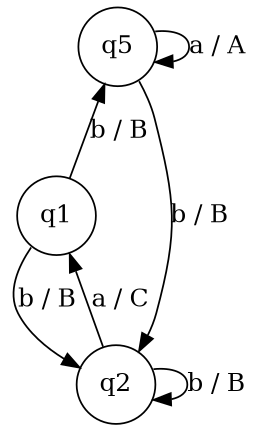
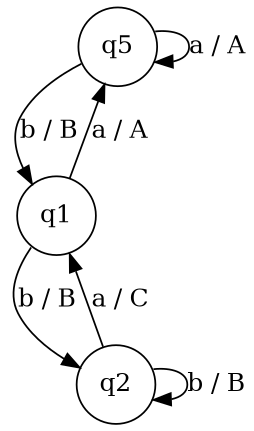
edge "q1" -> "q5": label "b / B" -> "a / A"
edge "q5" -> "q2": now "q5" -> "q1"
